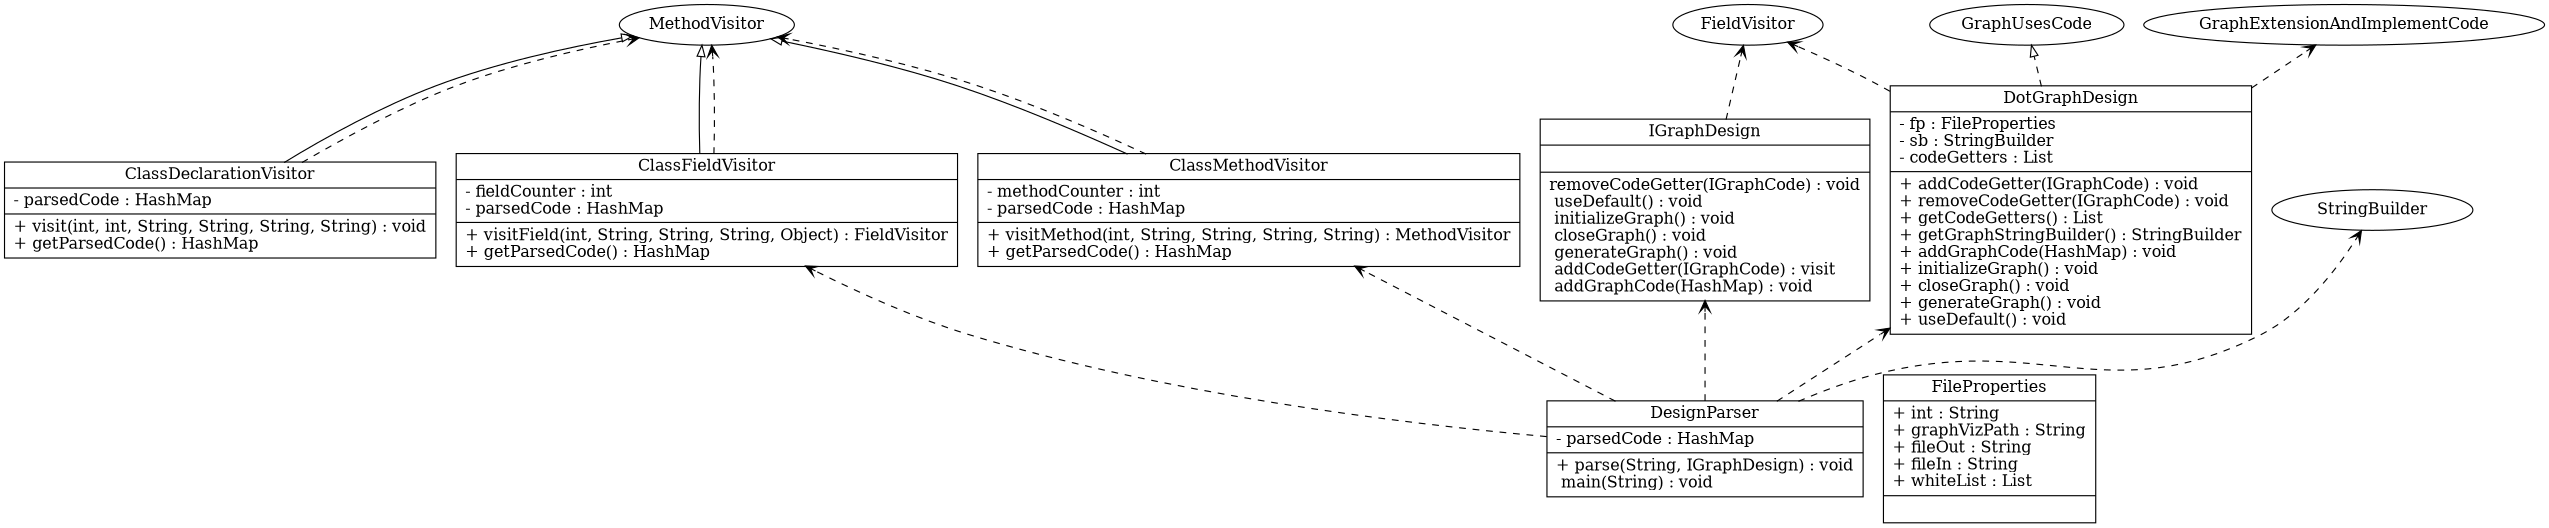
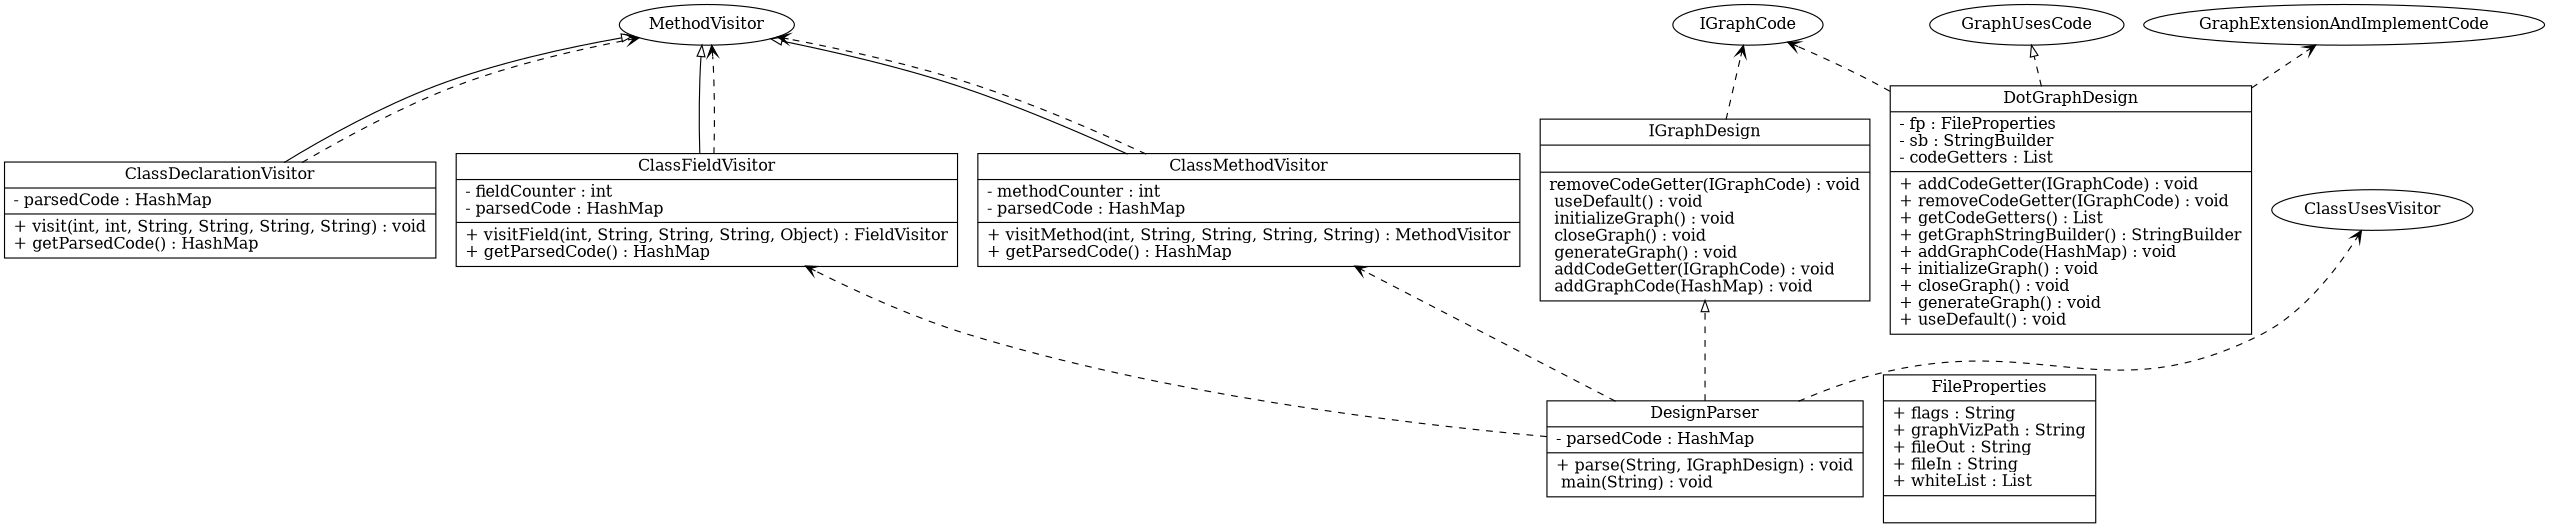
node "FieldVisitor": label "FieldVisitor" -> "IGraphCode"
node "StringBuilder": label "StringBuilder" -> "ClassUsesVisitor"
node "IGraphDesign": text "addCodeGetter(IGraphCode) : visit" -> "addCodeGetter(IGraphCode) : void"
edge "DesignParser" -> "IGraphDesign": arrowhead open -> onormal
edge "DesignParser" -> "DotGraphDesign": removed
node "FileProperties": text "+ int : String" -> "+ flags : String"
